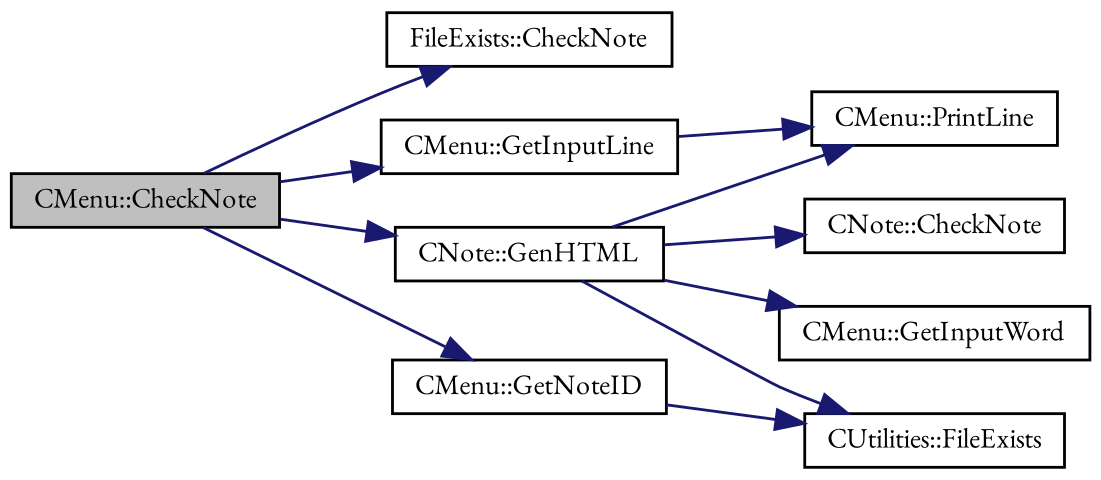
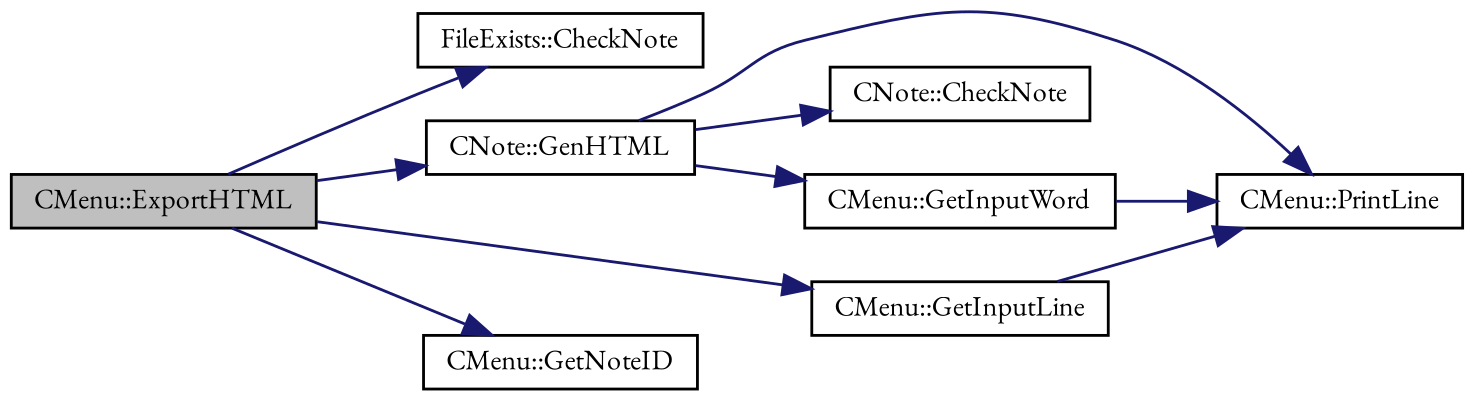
node "CMenu::CheckNote": label "CMenu::CheckNote" -> "CMenu::ExportHTML"
edge "CMenu::GetInputWord" -> "CMenu::PrintLine": added
node "CUtilities::FileExists": removed
